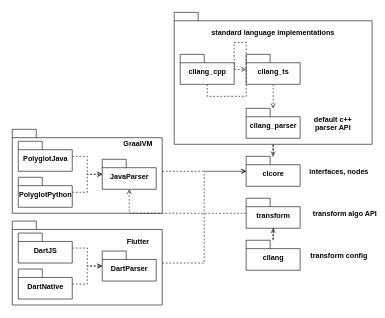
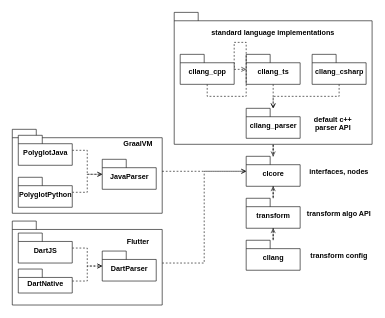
node "cllang_csharp": added
edge "cllang_csharp" -> "cllang_parser": added
node "PolyglotJava": moved (45, 156) -> (45, 150)
edge "transform" -> "JavaParser": now "transform" -> "clcore"
node "transform algo API": moved (345, 213) -> (339, 213)
node "DartNative": size 54x30 -> 54x24
